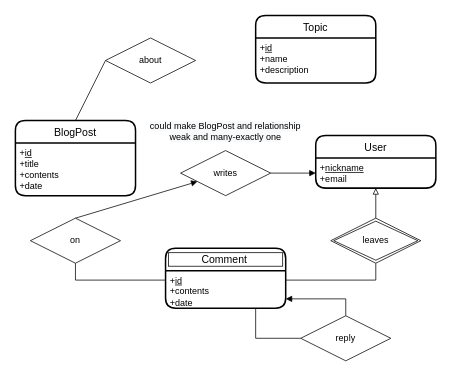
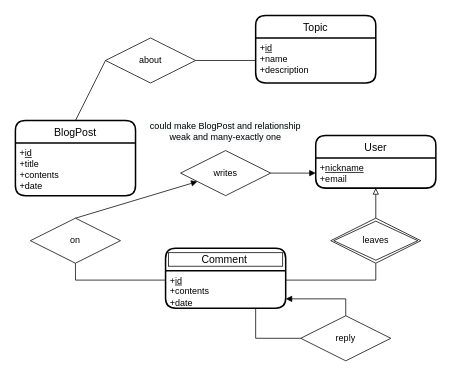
edge "about" -- "+id +name +description": added
